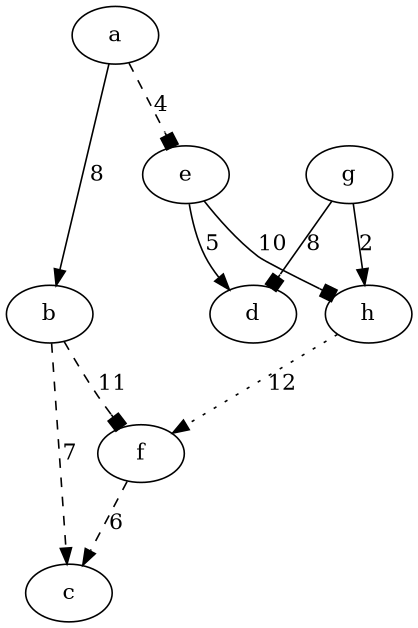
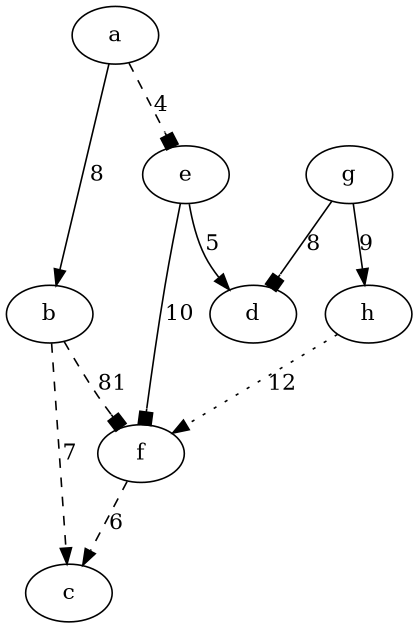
edge "g" -> "h": label "2" -> "9"
edge "e" -> "h": now "e" -> "f"
edge "b" -> "f": label "11" -> "81"
